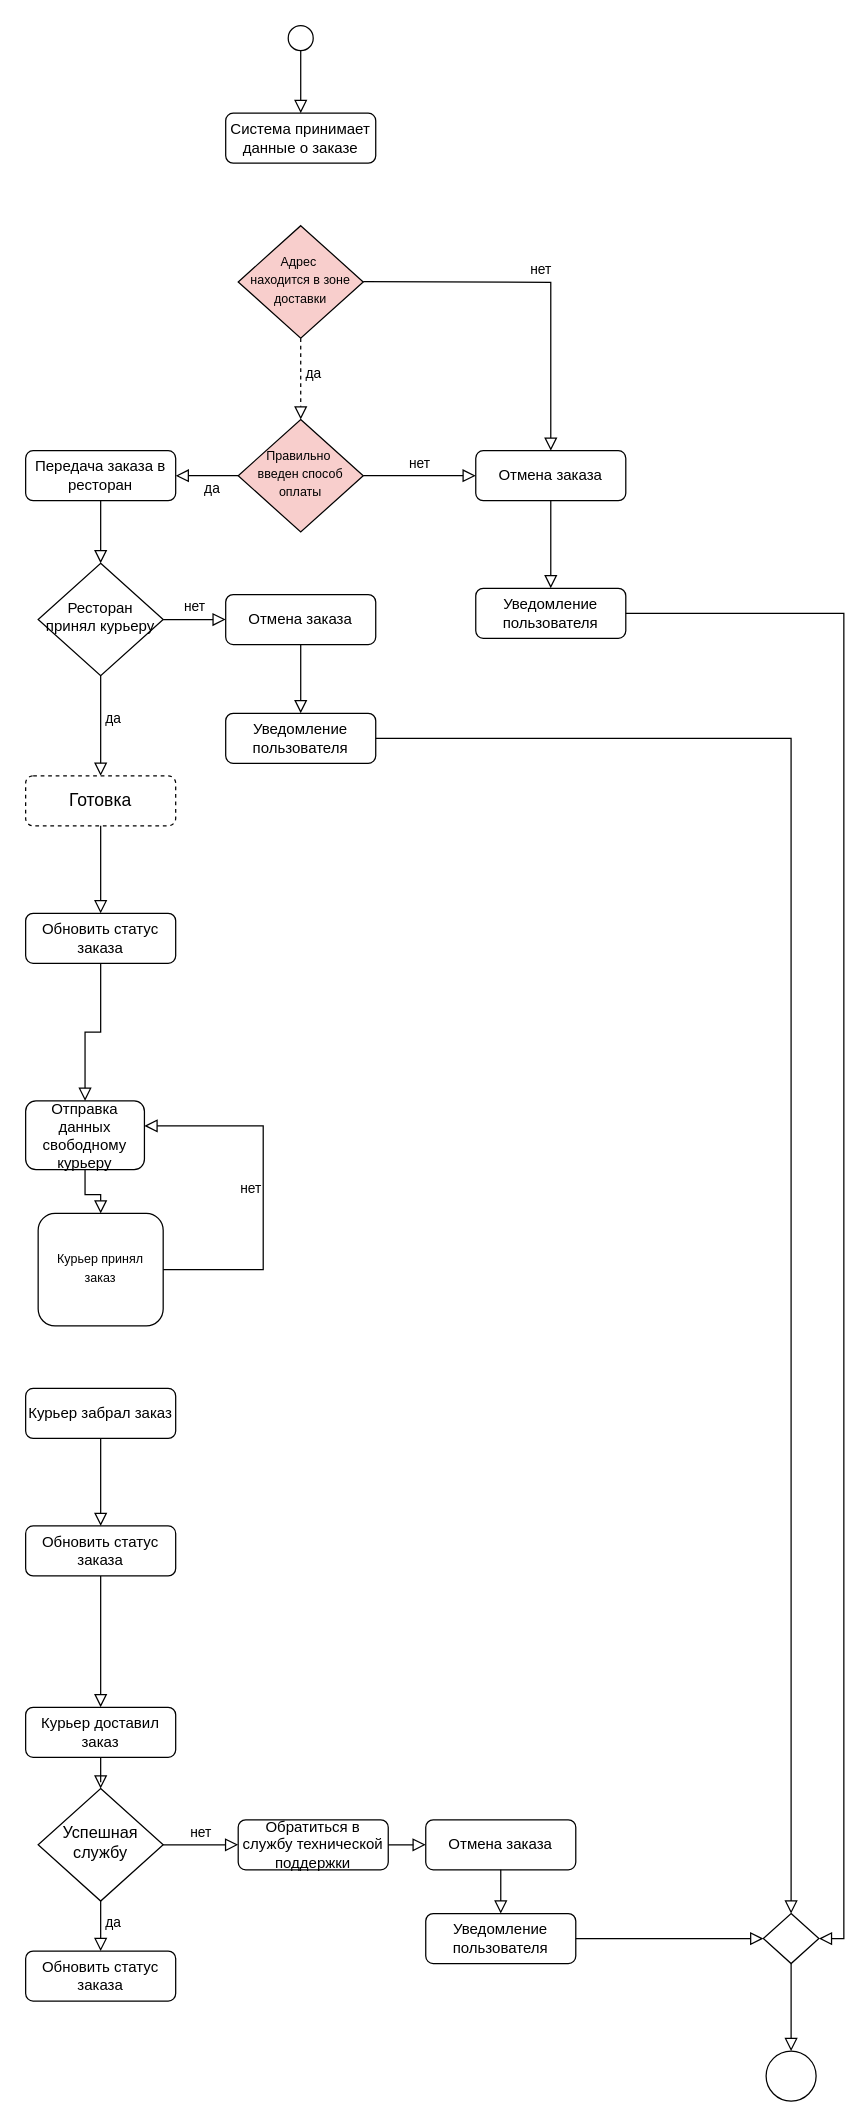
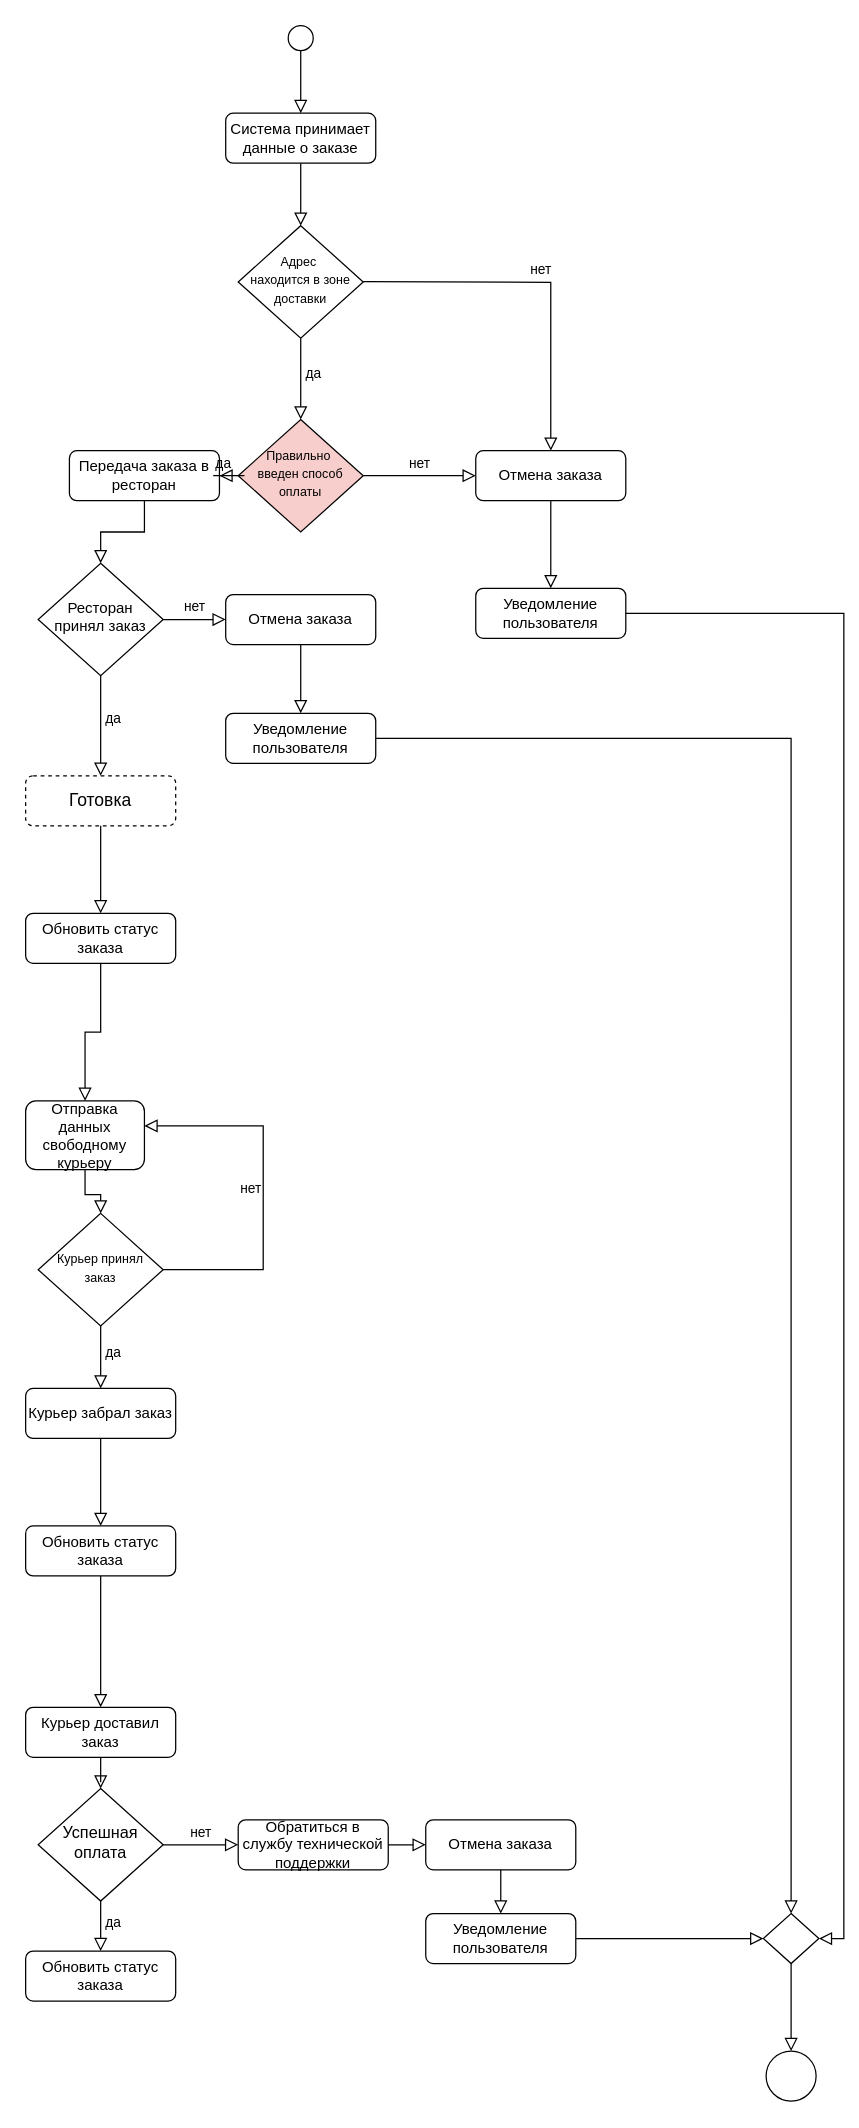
edge "Система принимает данные о заказе" -> "Адрес находится в зоне доставки": added
node "Адрес находится в зоне доставки": fillcolor #f8cecc -> #ffffff
edge "Адрес находится в зоне доставки" -> "Правильно введен способ оплаты": style dashed -> solid
node "Передача заказа в ресторан": moved (101, 476) -> (144, 476)
node "Ресторан принял курьеру": label "Ресторан принял курьеру" -> "Ресторан принял заказ"
node "Курьер принял заказ": shape rounded rectangle -> diamond
edge "Курьер принял заказ" -> "Курьер забрал заказ": added, label "да"
node "Успешная службу": label "Успешная службу" -> "Успешная оплата"
